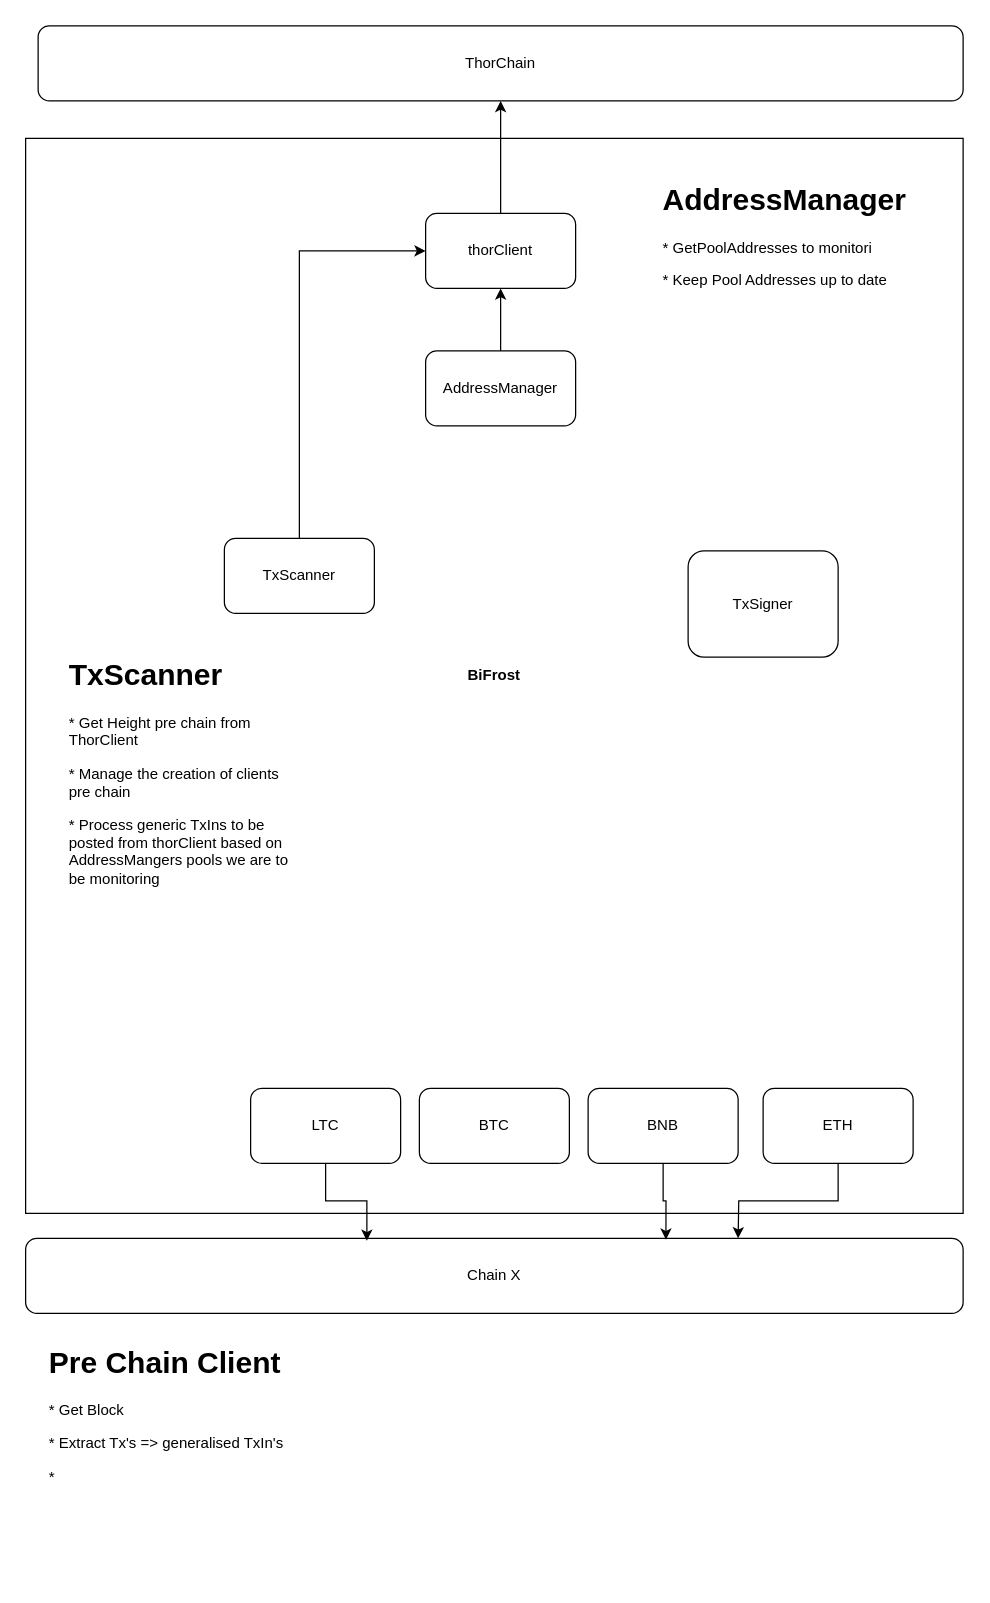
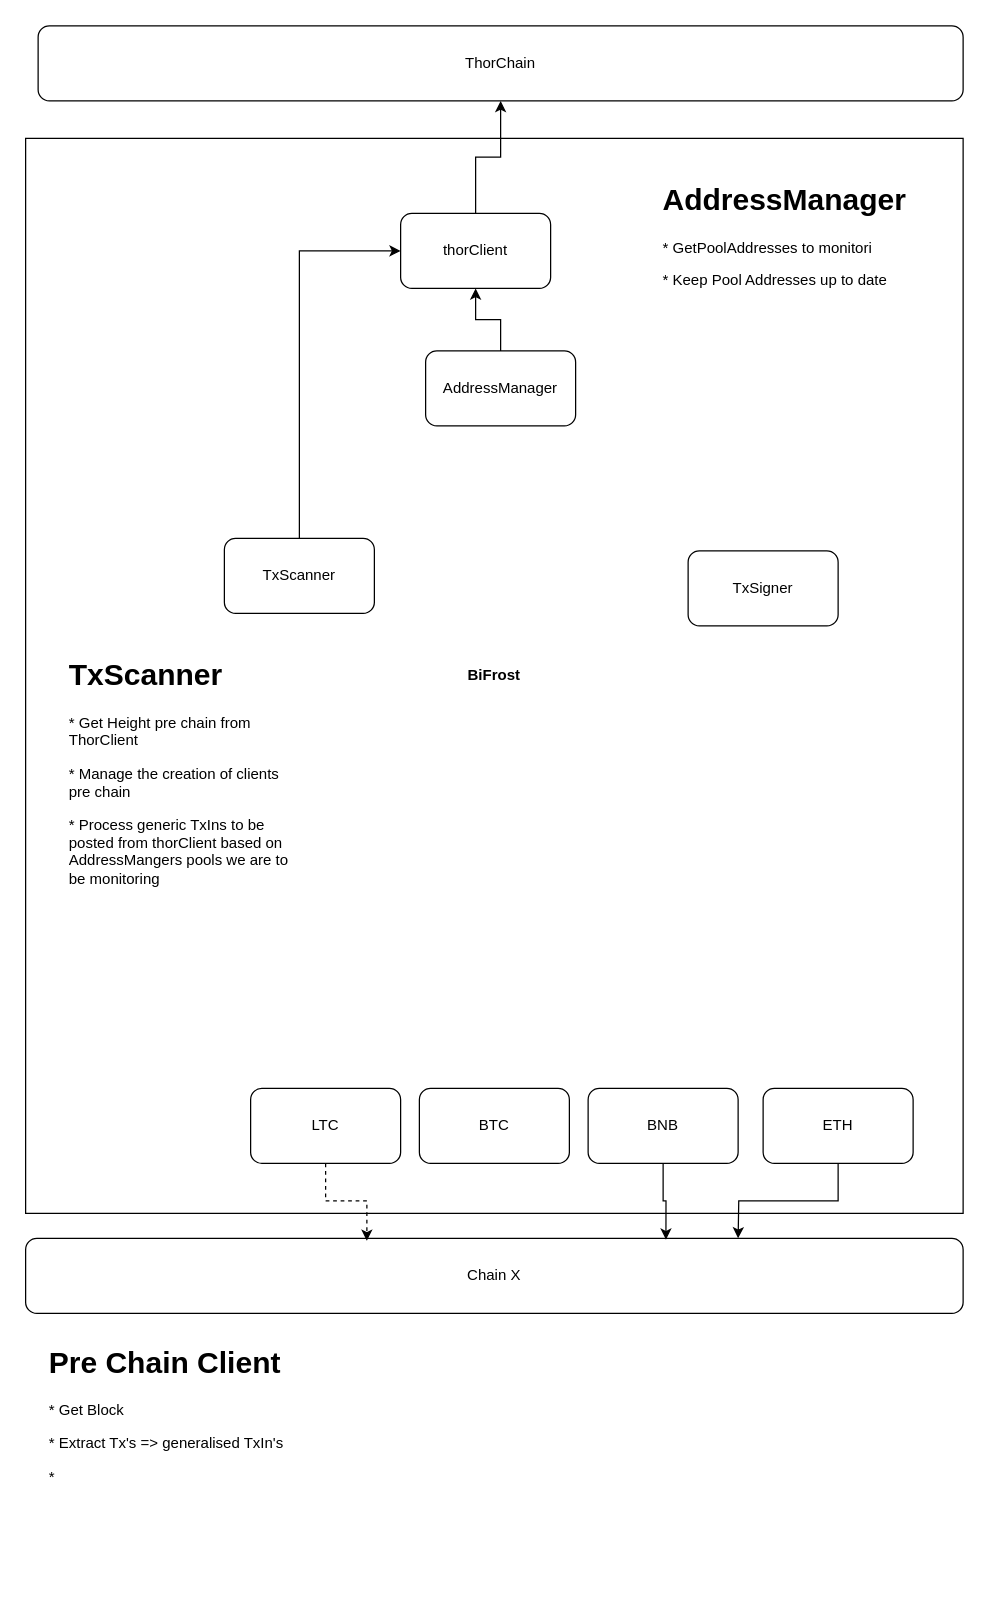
node "thorClient": moved (501, 251) -> (476, 251)
node "TxSigner": size 150x106 -> 150x75
edge "LTC" -> "Chain X": style solid -> dashed
